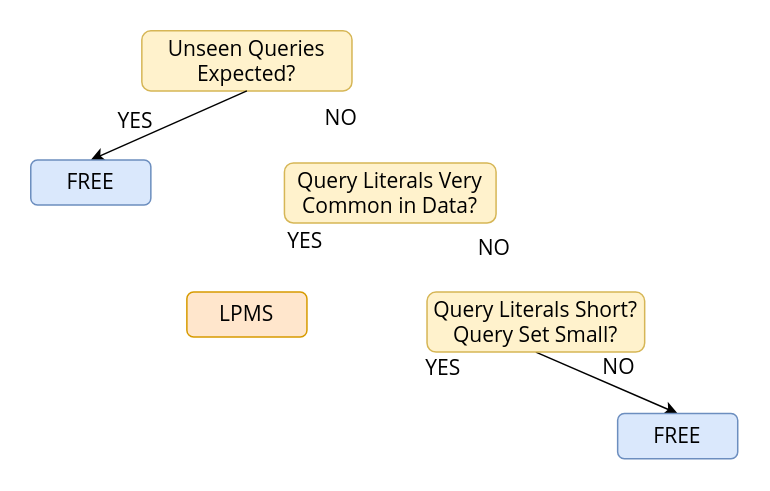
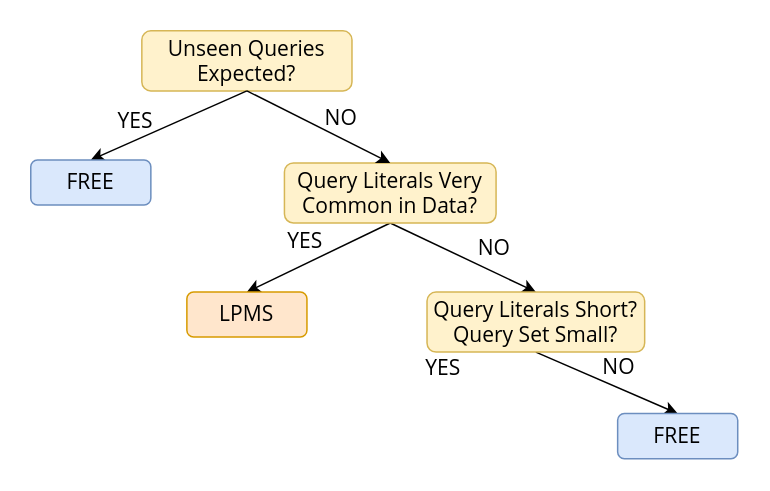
edge "Unseen Queries Expected?" -> "Query Literals Very Common in Data?": added
edge "Query Literals Very Common in Data?" -> "LPMS": added
edge "Query Literals Very Common in Data?" -> "Query Literals Short? Query Set Small?": added
